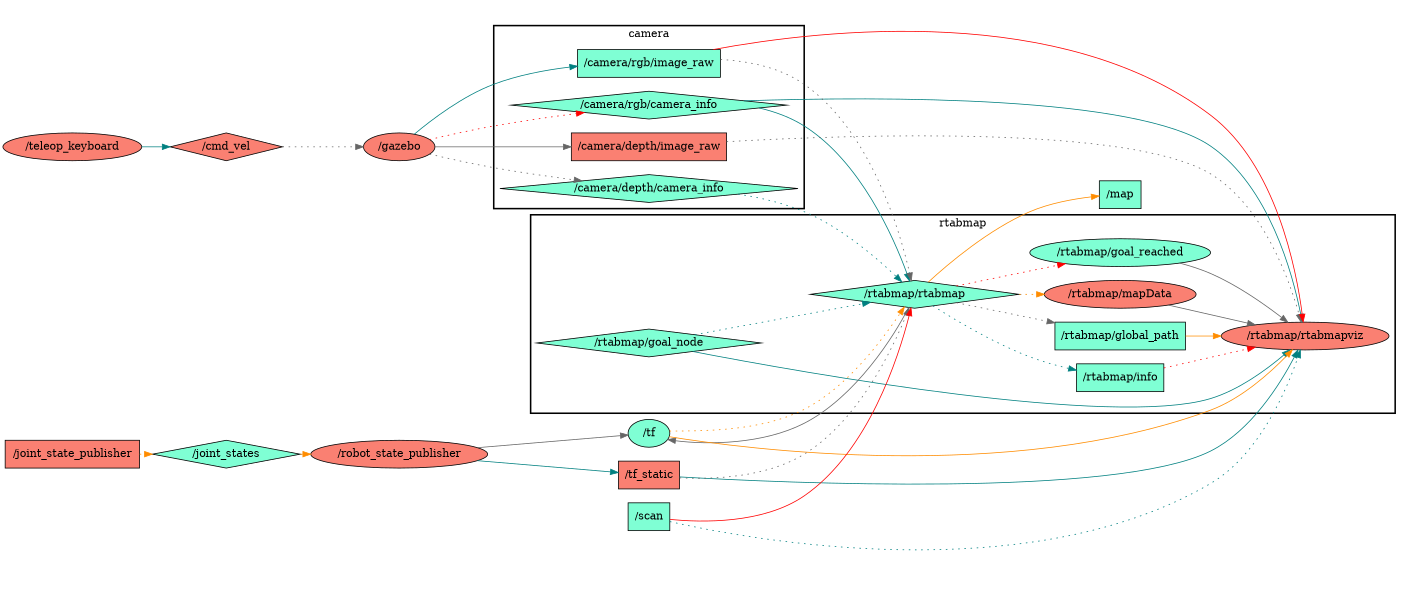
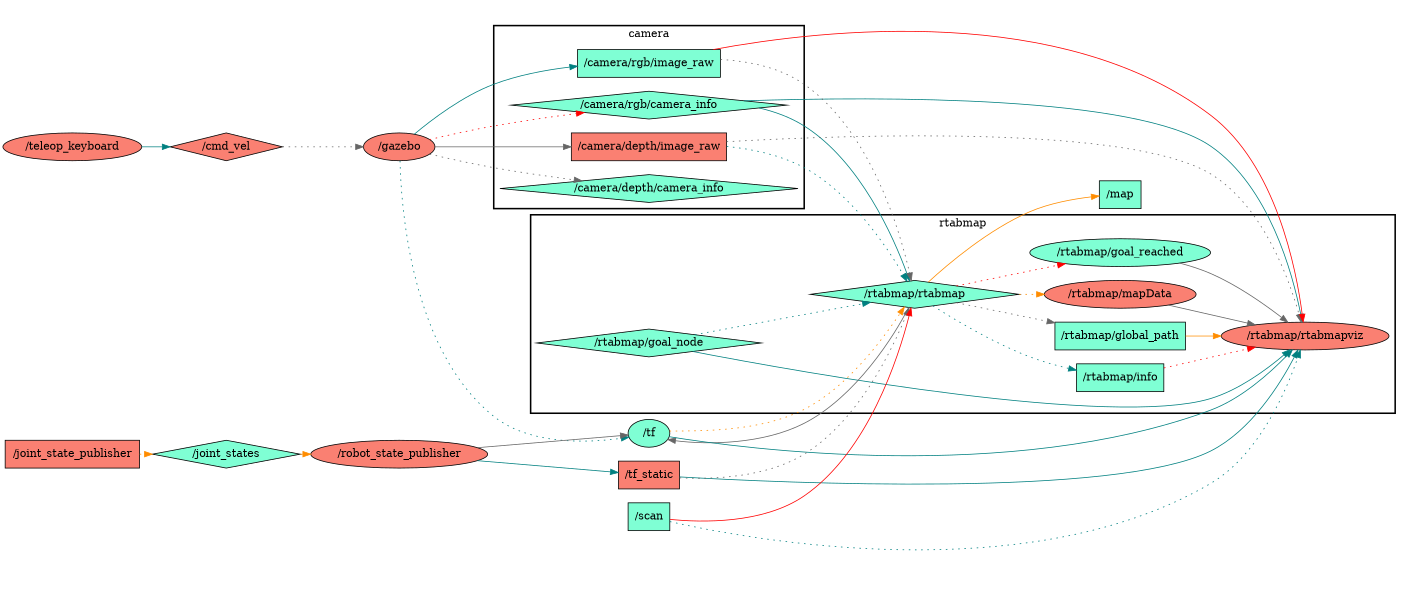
edge "/camera/depth/camera_info" -> "/rtabmap/rtabmap": now "/camera/depth/image_raw" -> "/rtabmap/rtabmap"
edge "/gazebo" -> "/tf": added
edge "/tf" -> "/rtabmap/rtabmapviz": color darkorange -> teal
